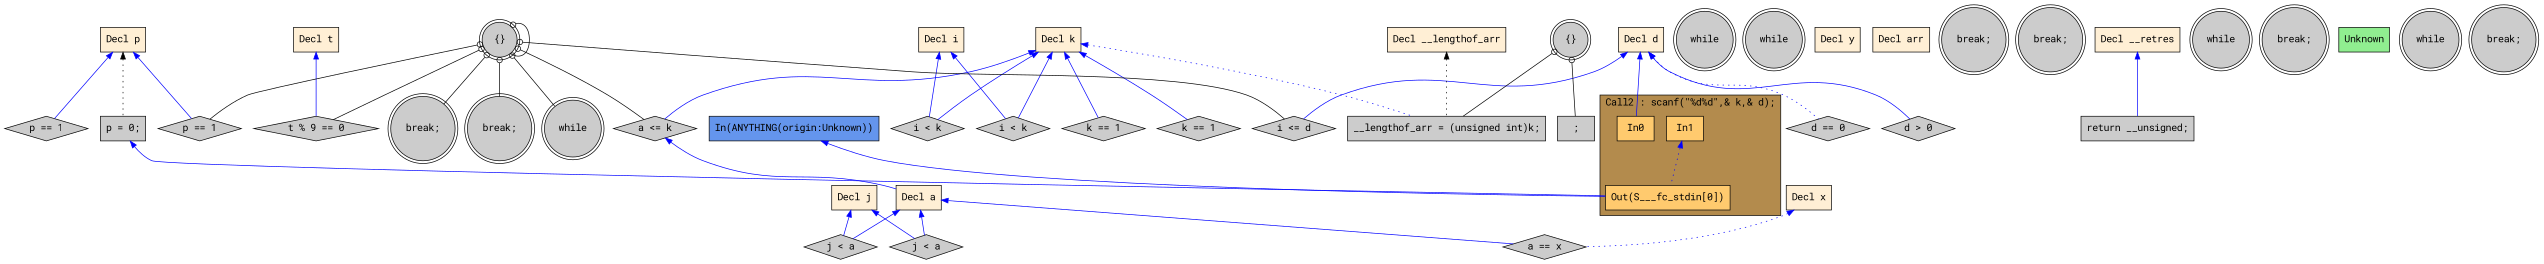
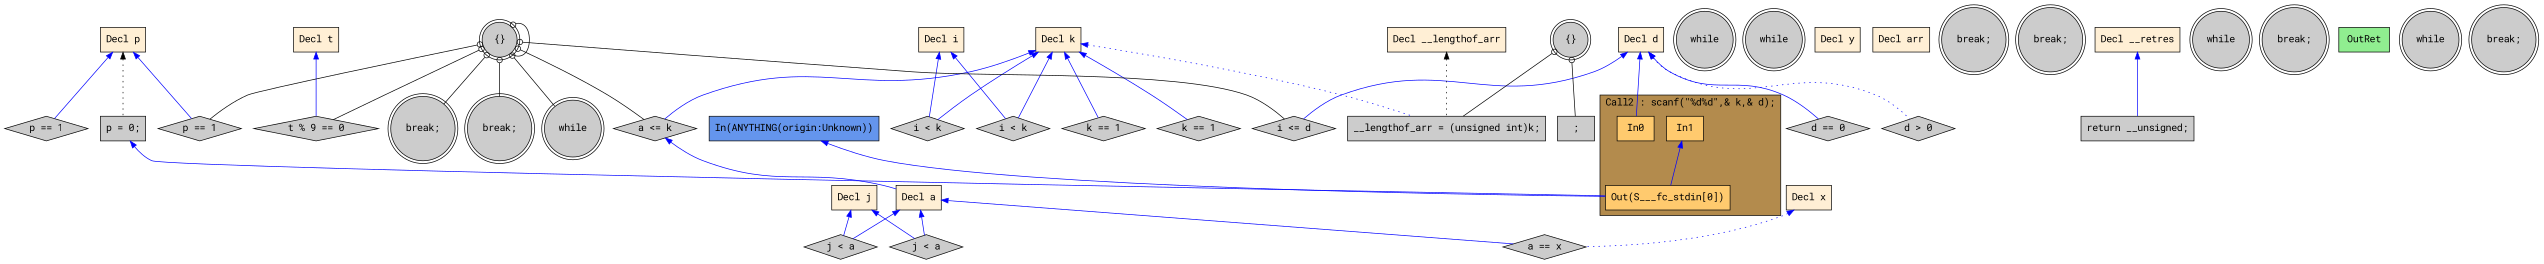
node "Unknown": label "Unknown" -> "OutRet"
edge "d == 0" -> "Decl d": style dotted -> solid
edge "d > 0" -> "Decl d": style solid -> dotted
edge "Out(S___fc_stdin[0])" -> "In1": style dotted -> solid
